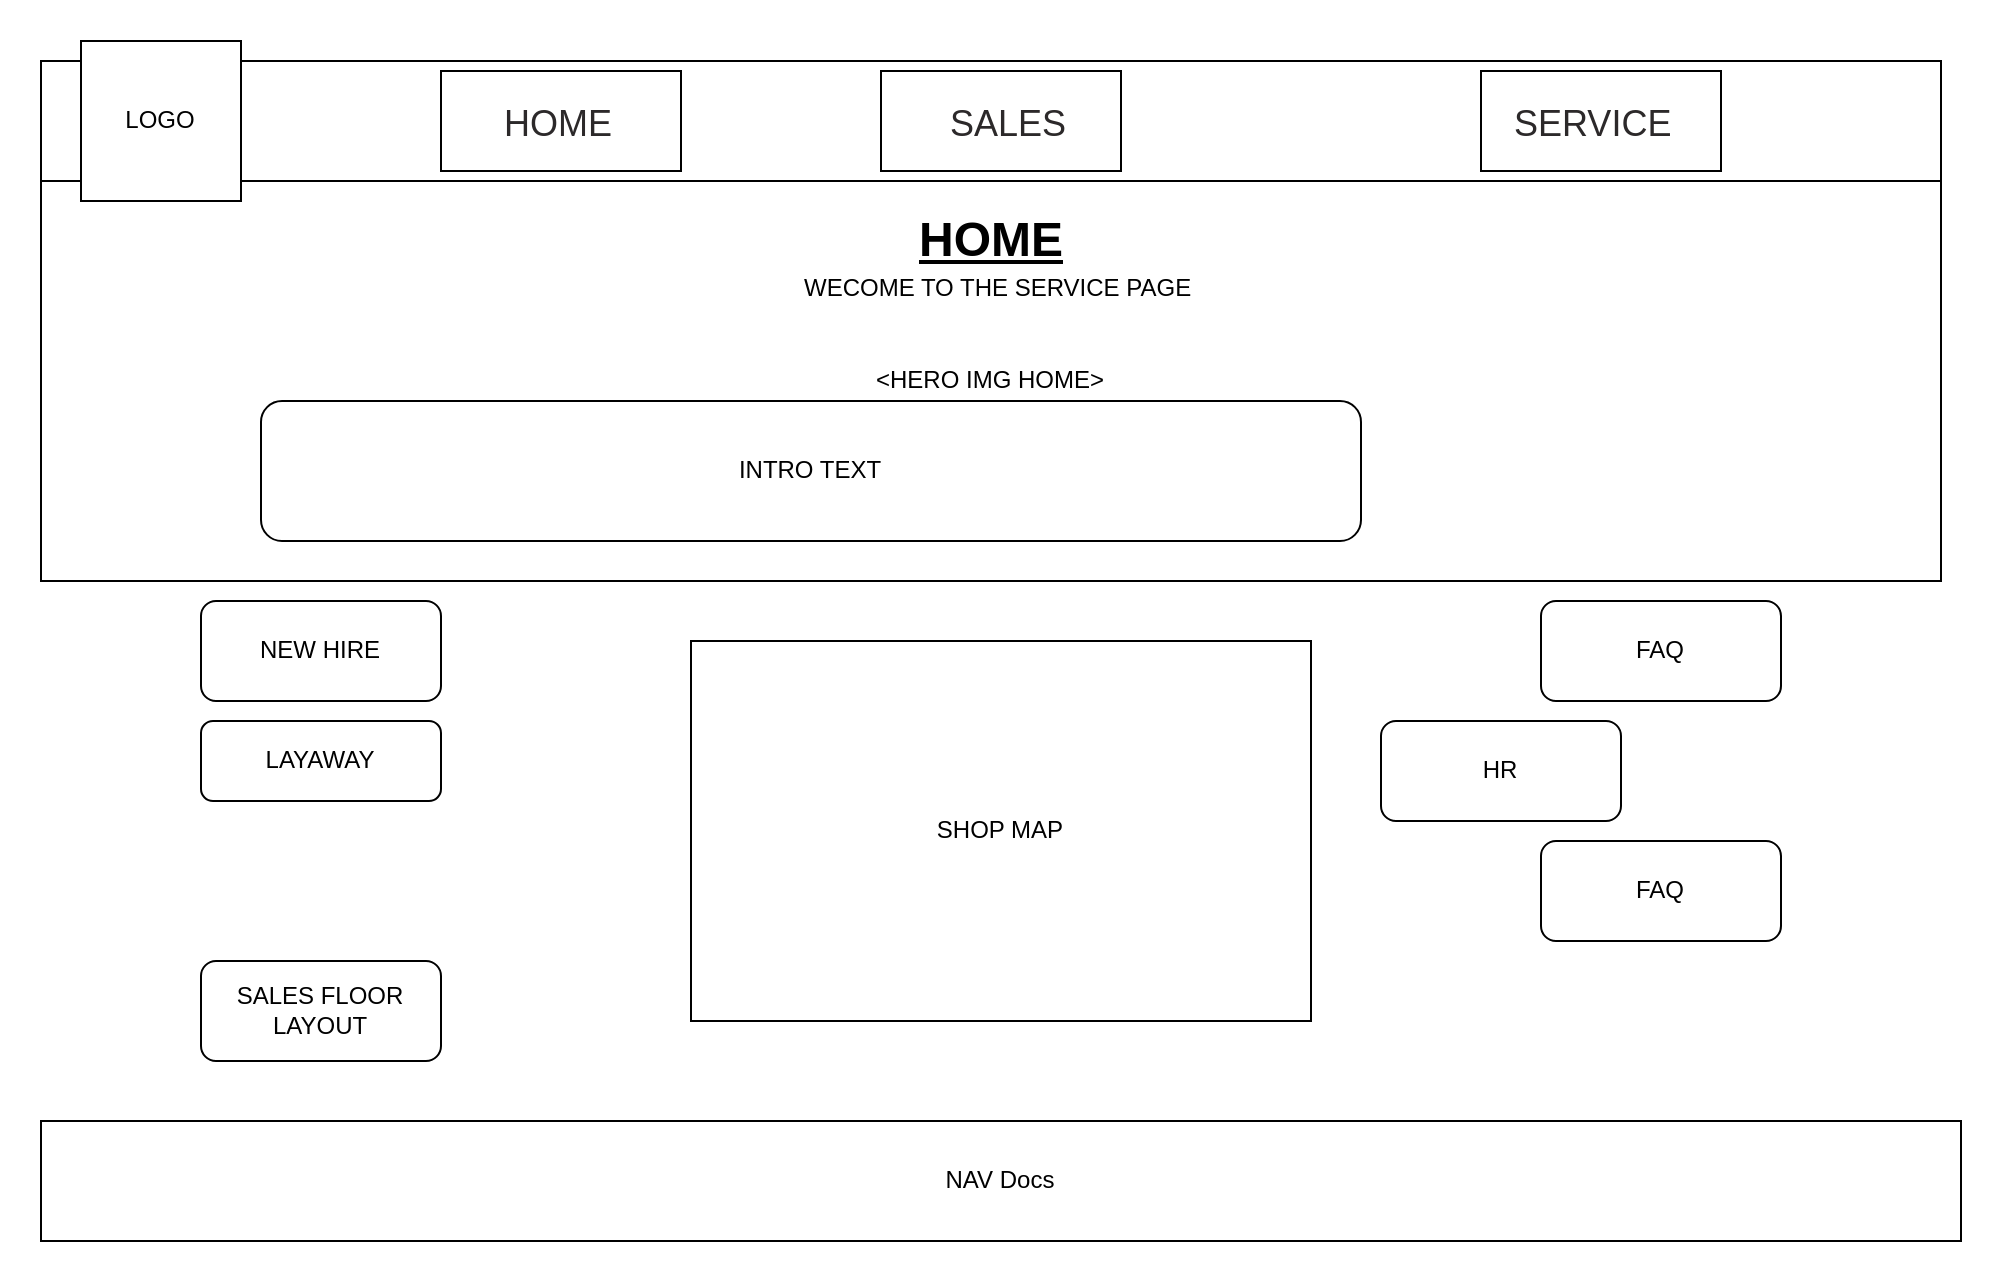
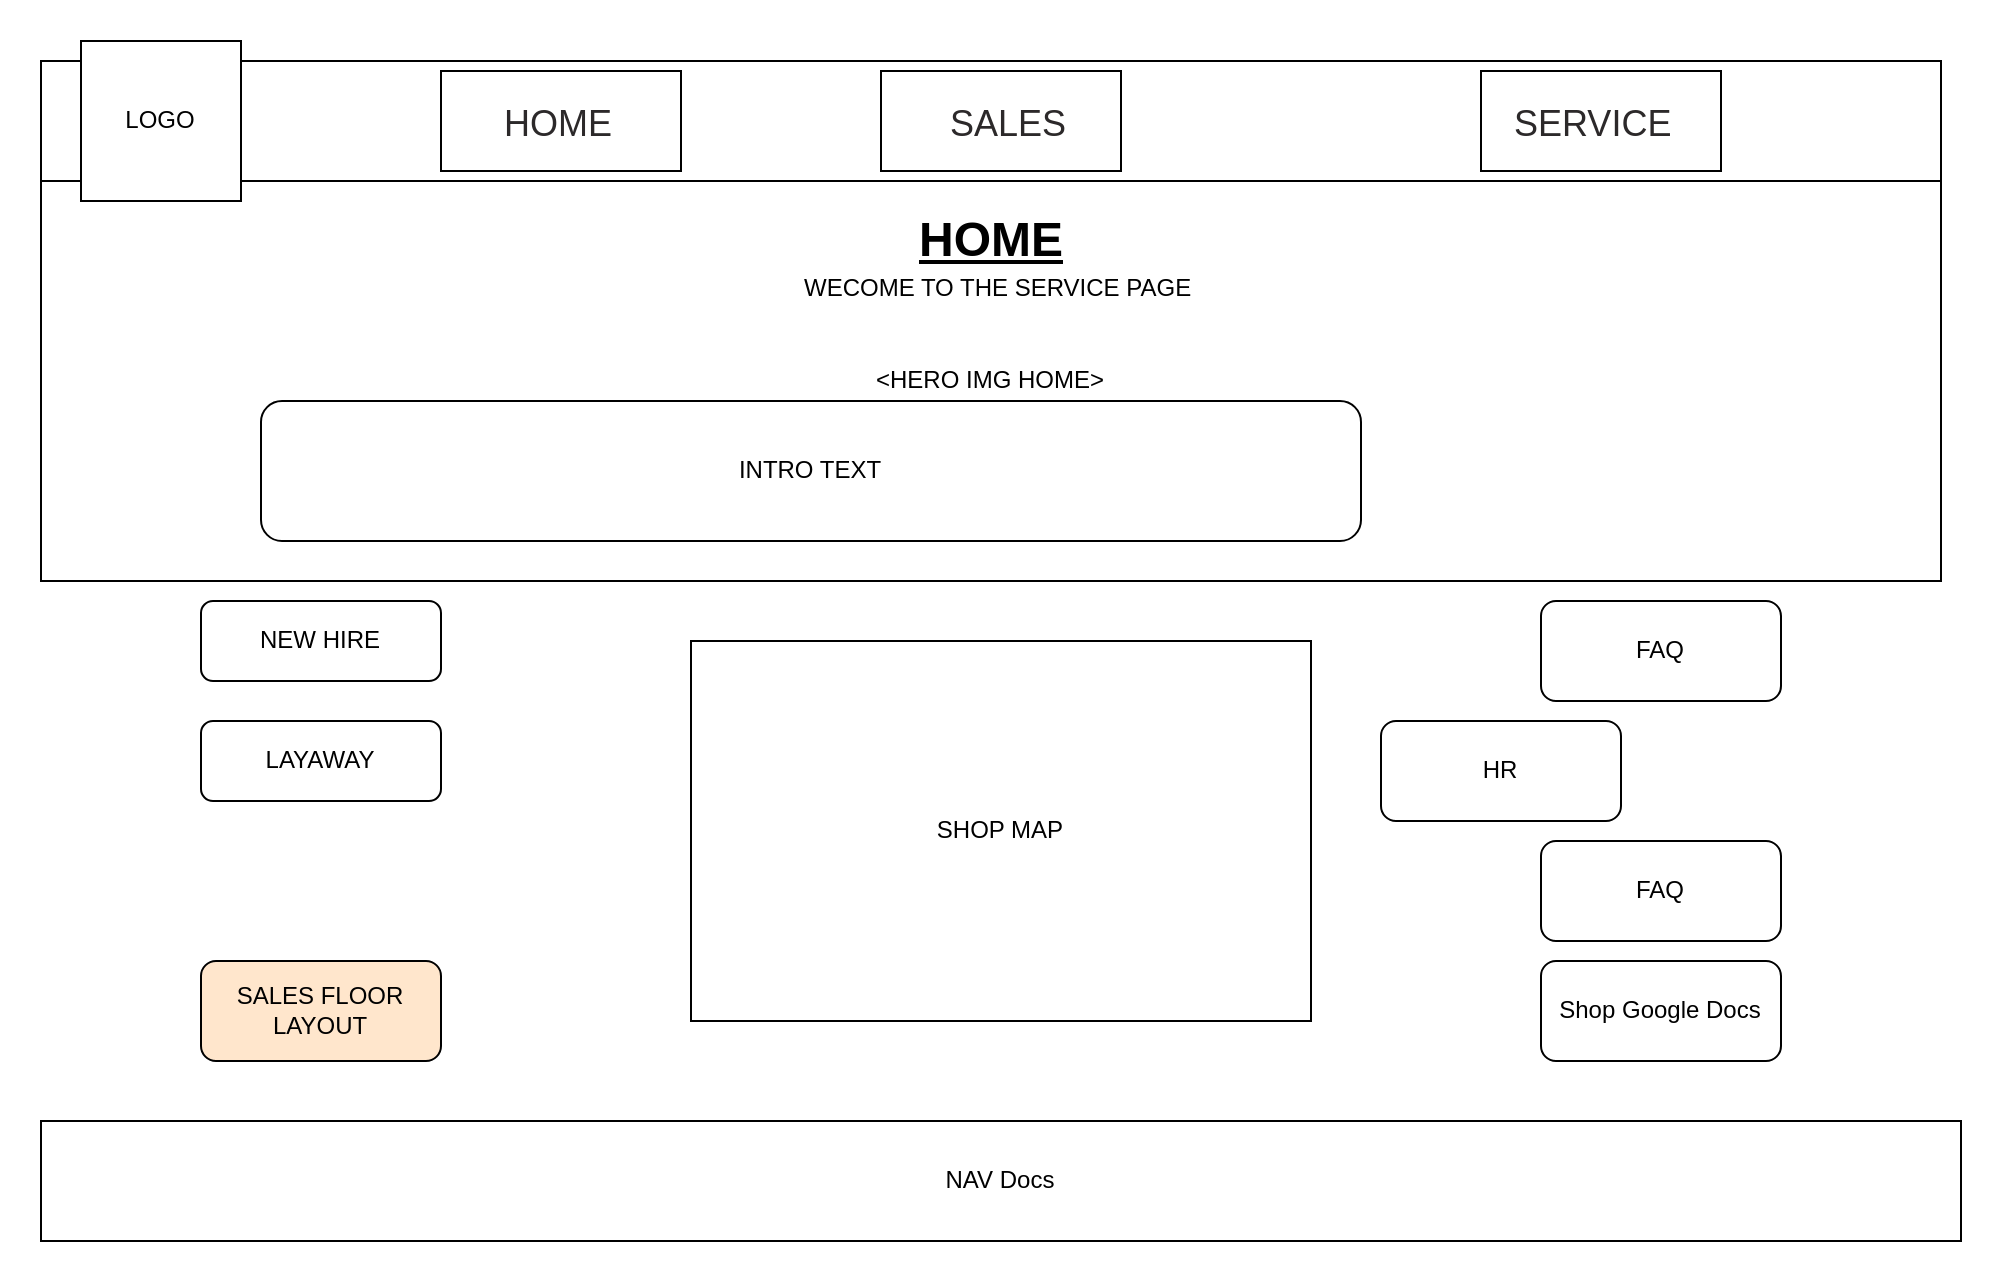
node "NEW HIRE": size 240x100 -> 240x80
node "SALES FLOOR LAYOUT": fillcolor #ffffff -> #ffe6cc
node "Shop Google Docs": added
